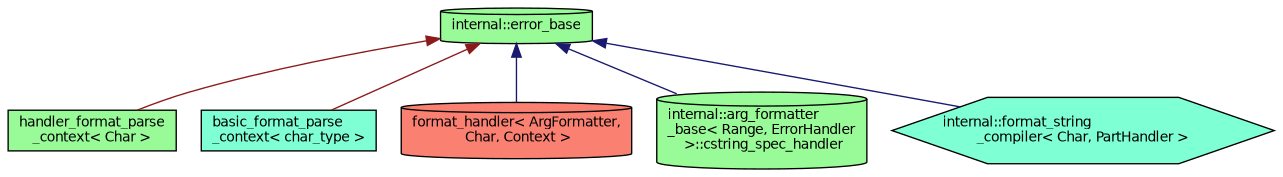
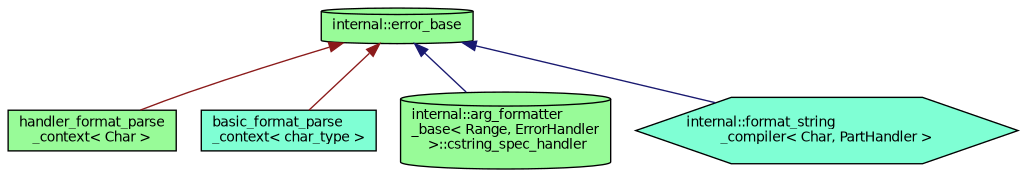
node "format_handler< ArgFormatter, Char, Context >": removed
